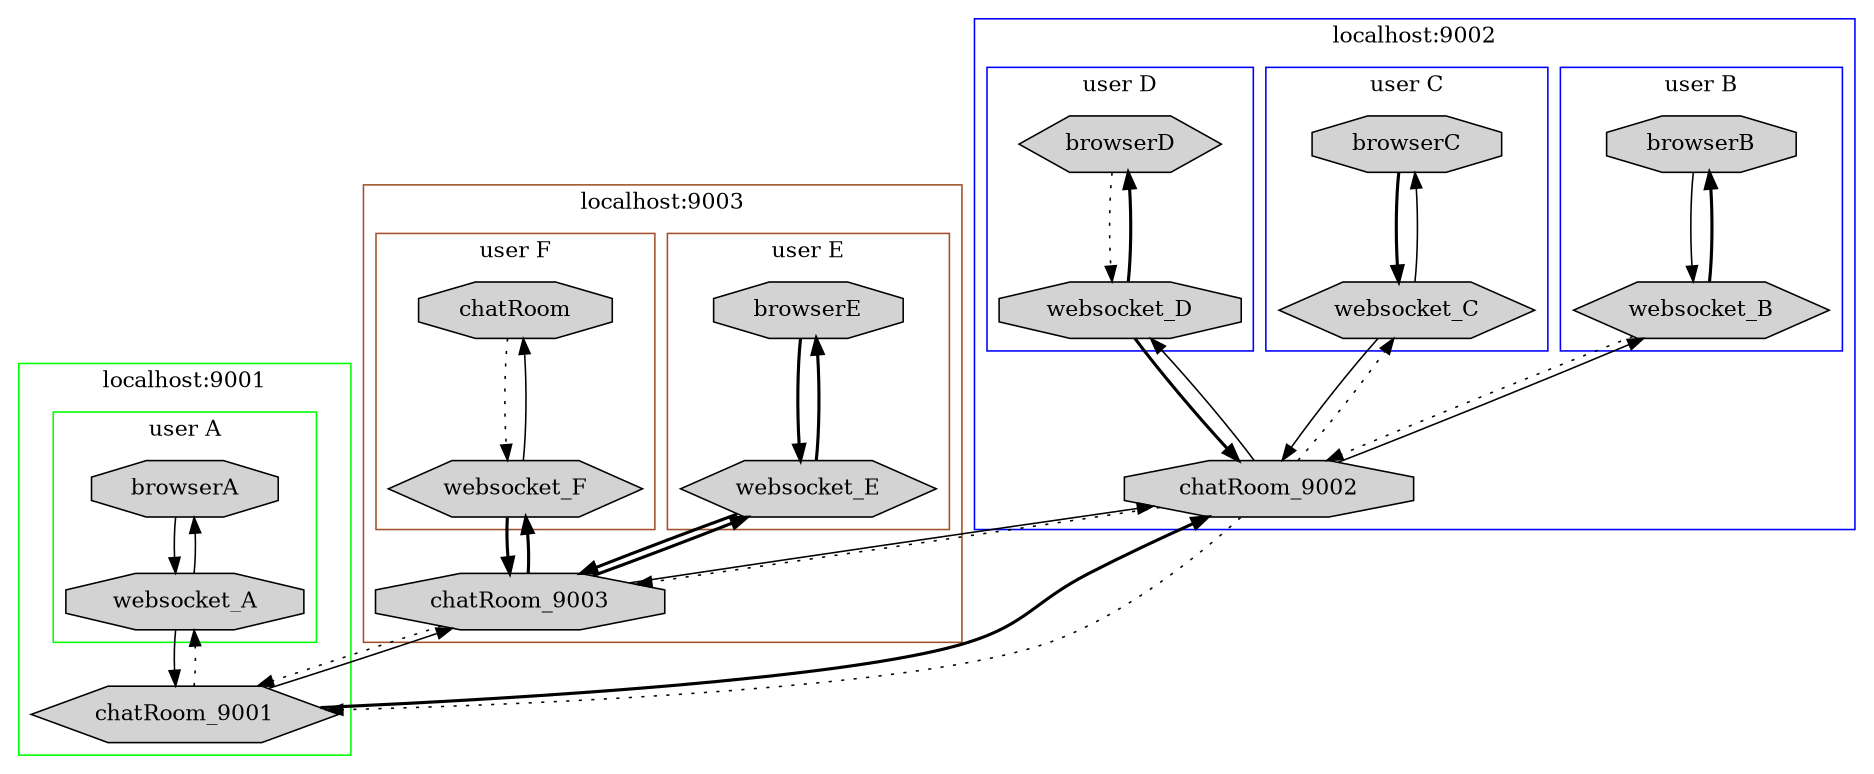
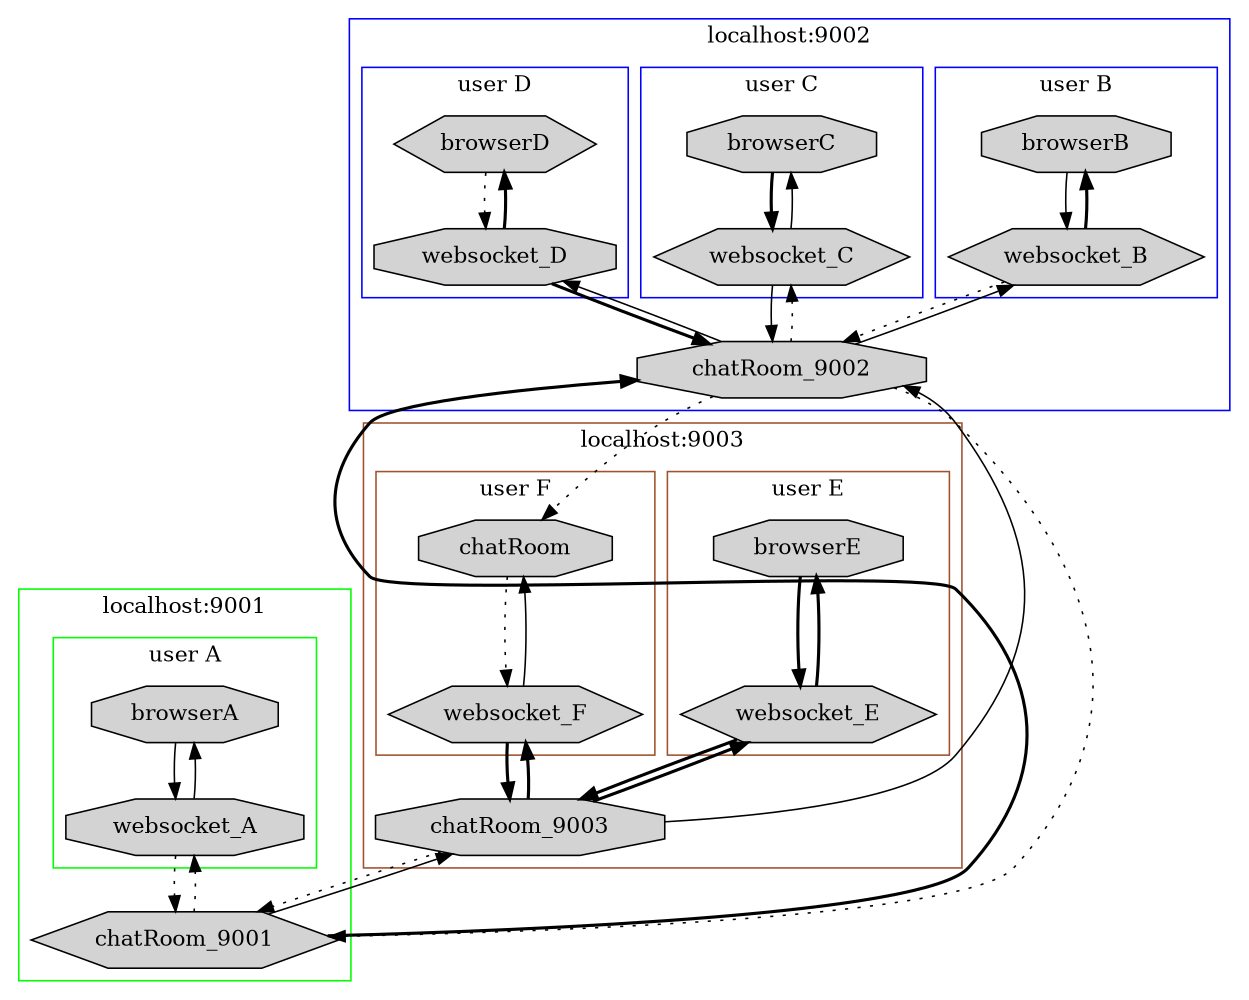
edge "chatRoom_9002" -> "chatRoom_9003": now "chatRoom_9002" -> "chatRoom"
edge "websocket_A" -> "chatRoom_9001": style solid -> dotted
